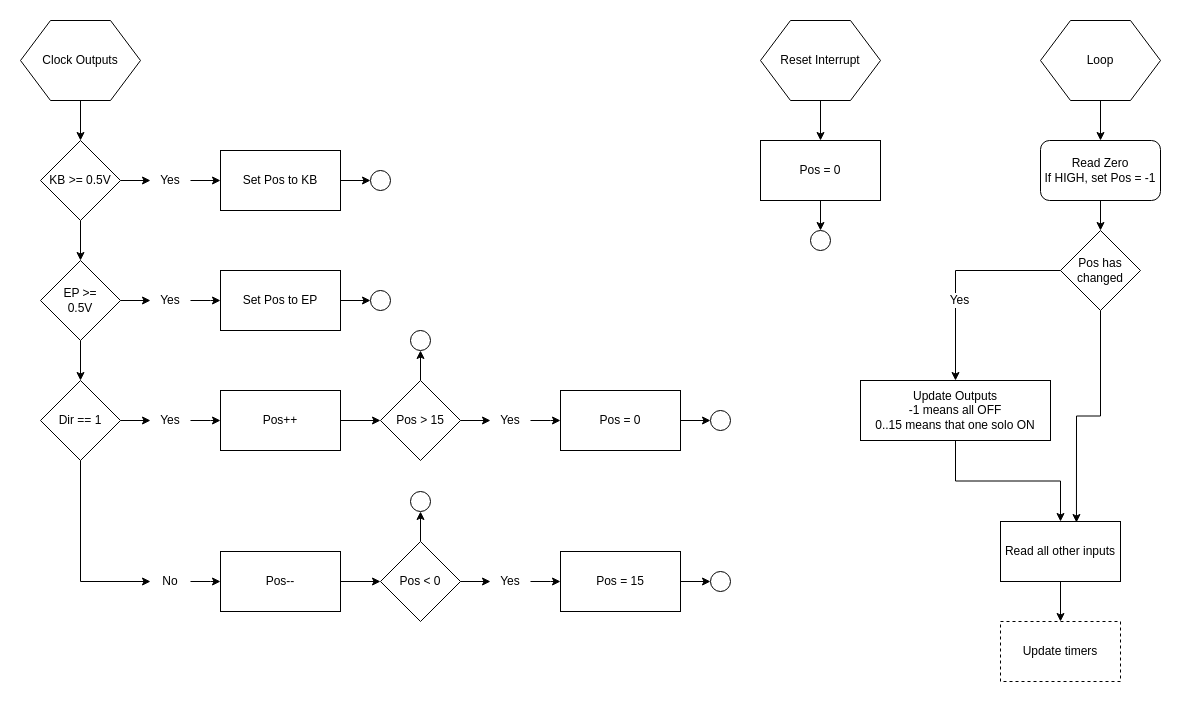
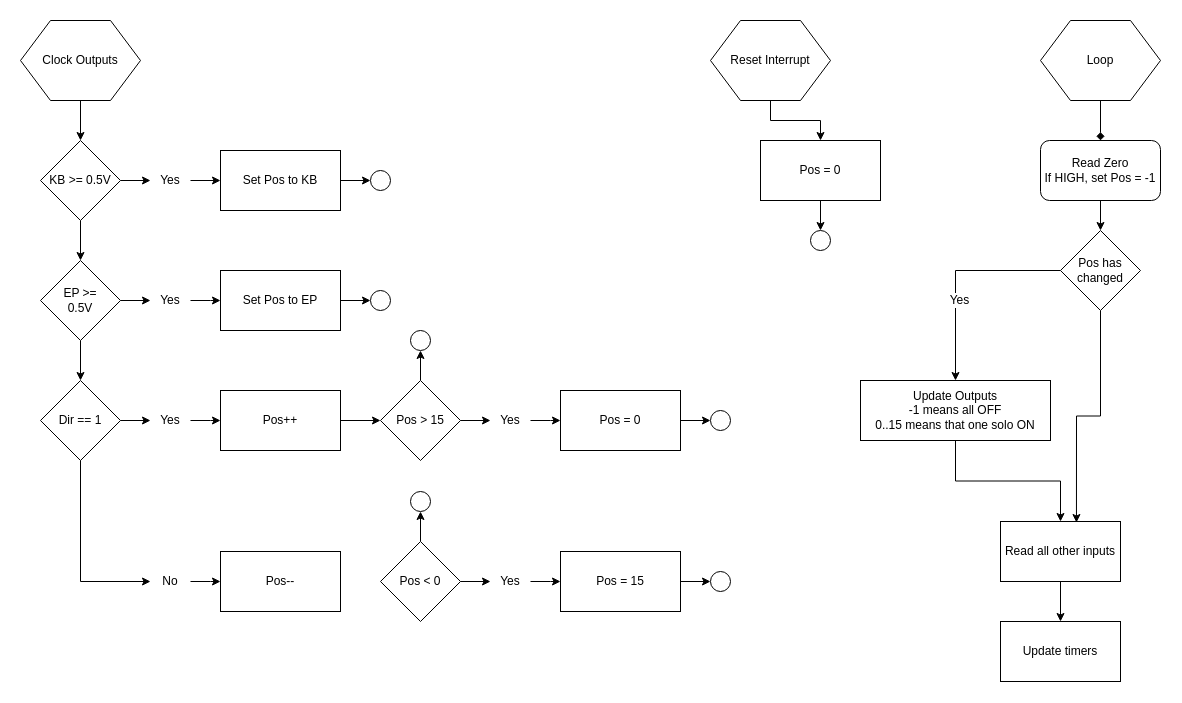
node "Reset Interrupt": moved (821, 61) -> (771, 61)
edge "Loop" -> "Read Zero If HIGH, set Pos = -1": arrowhead classic -> diamond
edge "Pos--" -> "Pos < 0": removed
node "Update timers": style dashed -> solid
